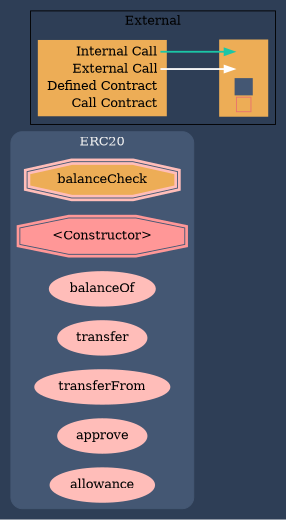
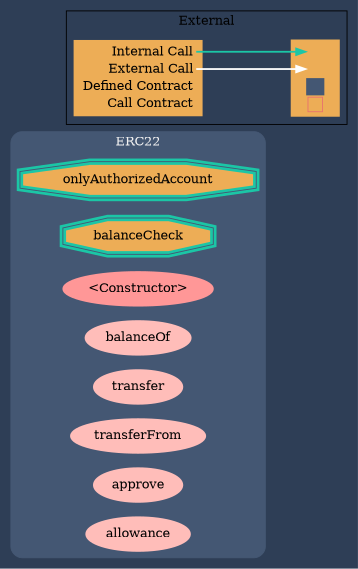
cluster "ERC20": label "ERC20" -> "ERC22"
node "balanceCheck": color #ffbdb9 -> #1bc6a6
node "onlyAuthorizedAccount": added
node "<Constructor>": shape doubleoctagon -> ellipse
